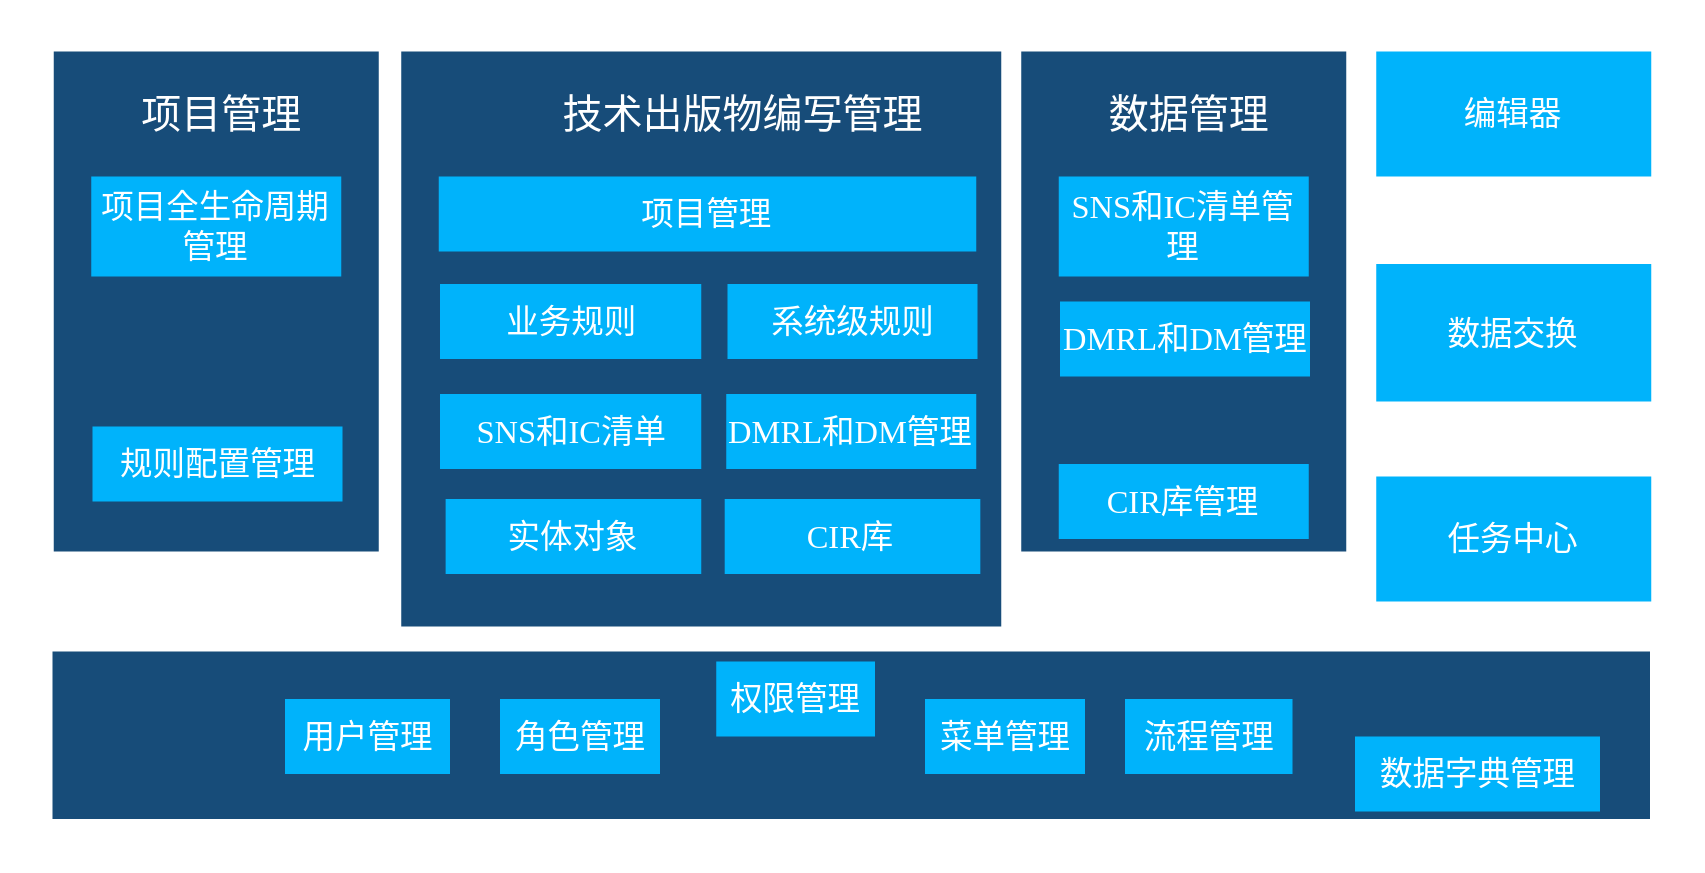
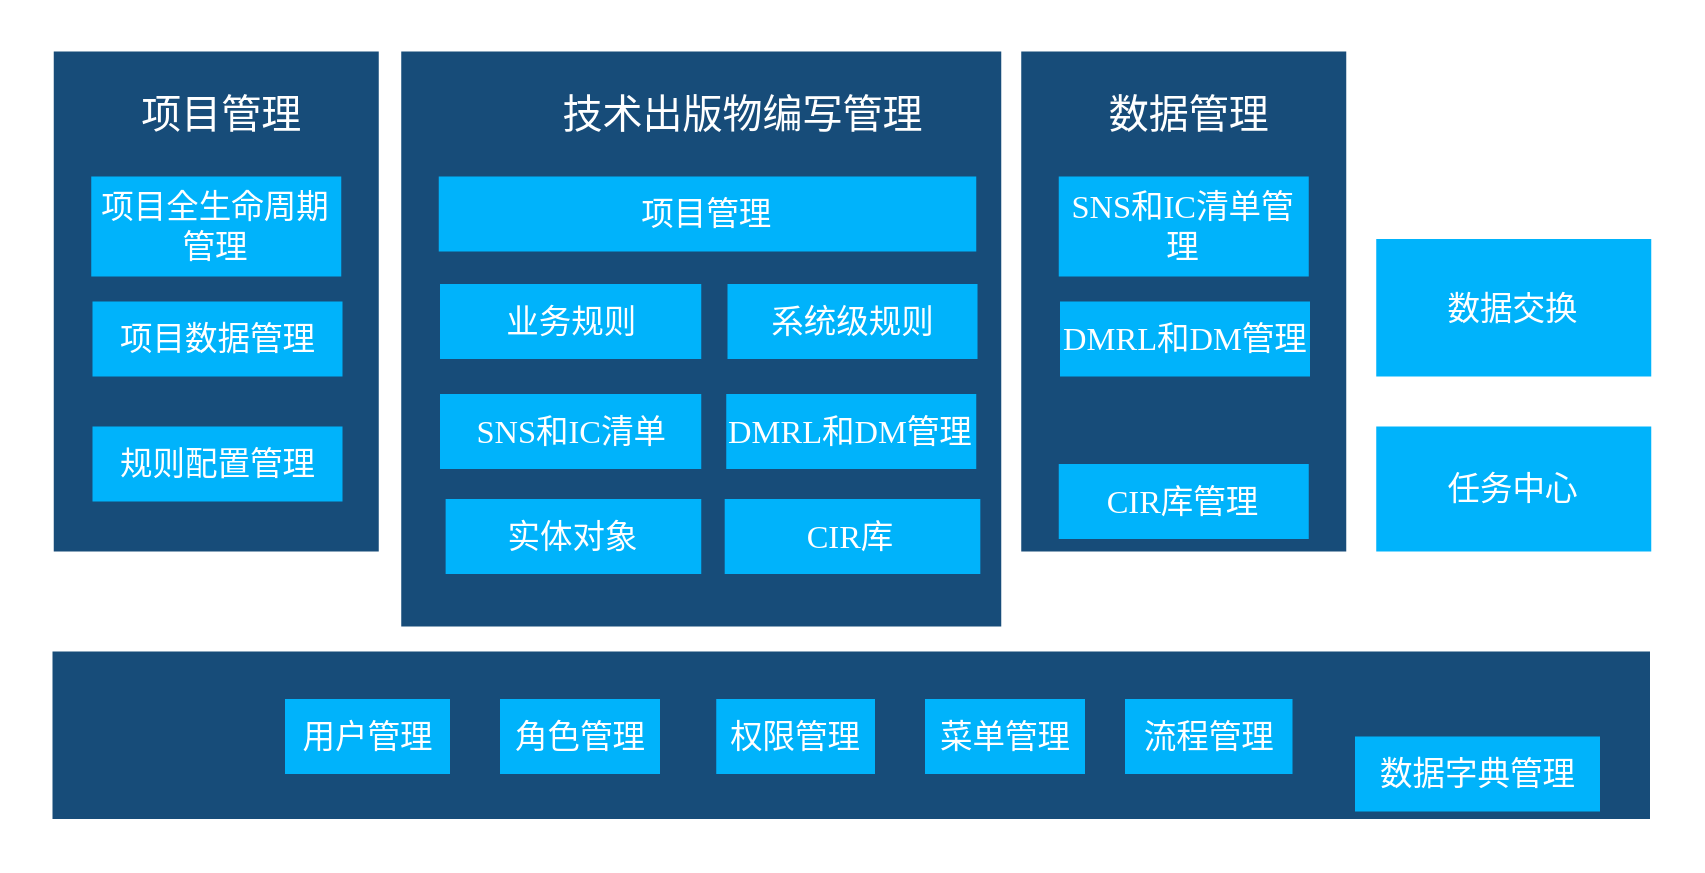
node "编辑器": removed
node "数据交换": moved (1514, 333) -> (1514, 308)
node "项目数据管理": added
node "任务中心": moved (1514, 539) -> (1514, 489)
node "权限管理": moved (796, 699) -> (796, 736)
